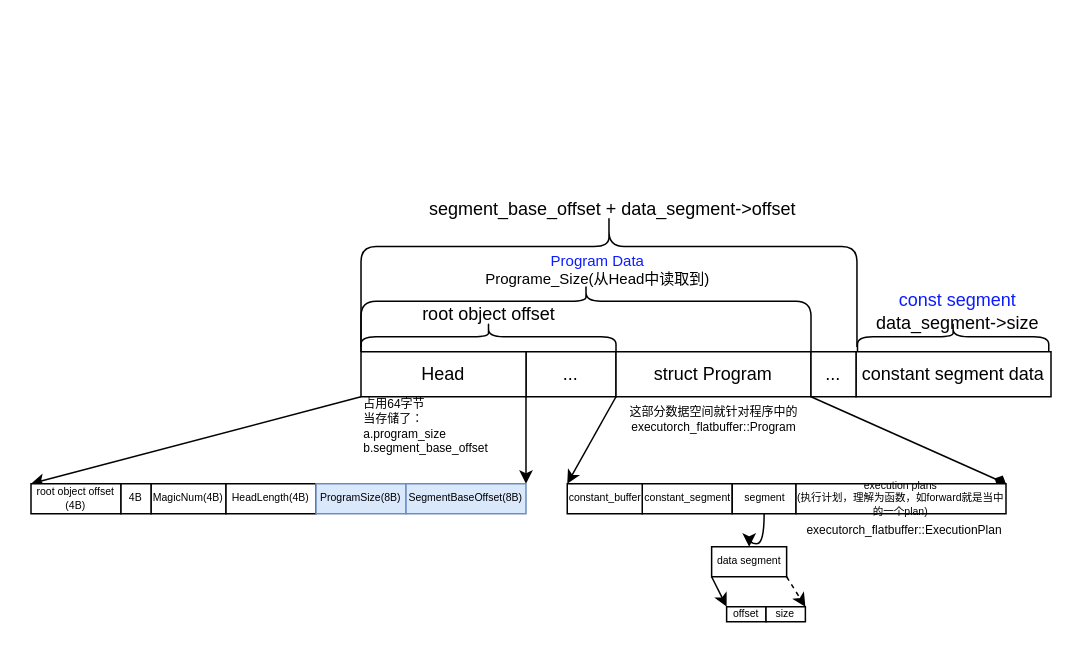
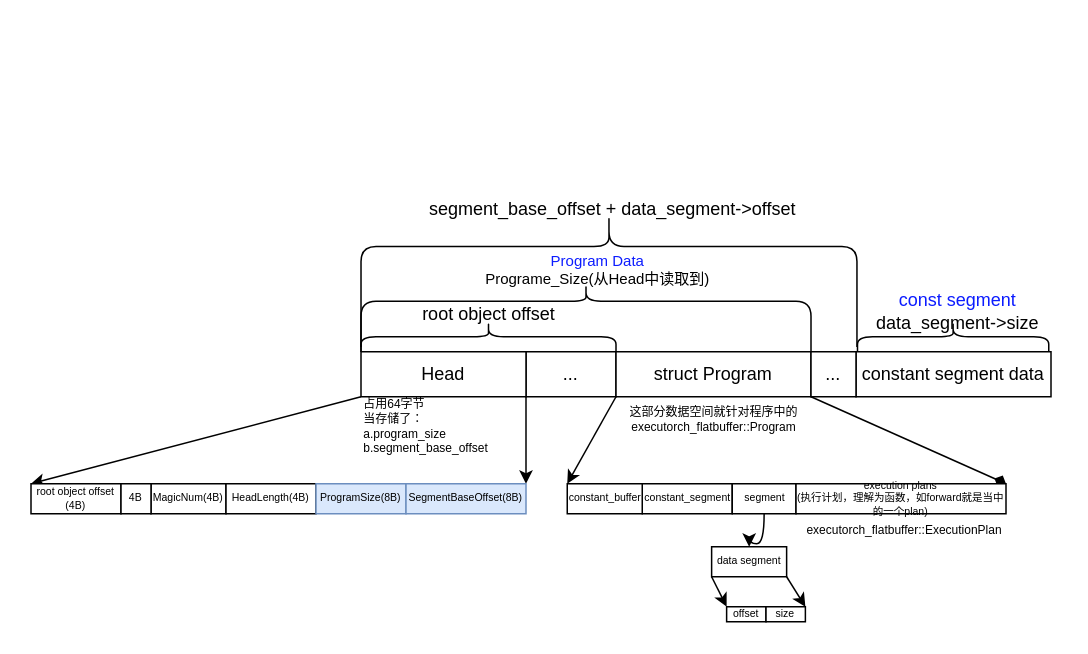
edge "data segment" -> "size": style dashed -> solid
